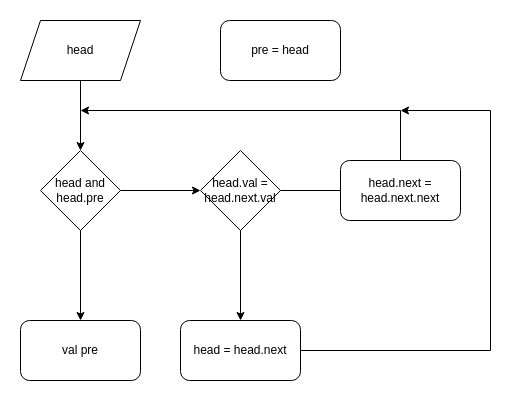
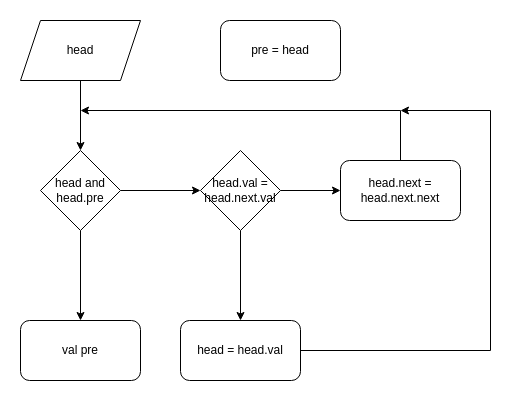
edge "head.val = head.next.val" -- "head.next = head.next.next": arrowhead none -> classic
node "head = head.next": label "head = head.next" -> "head = head.val"
